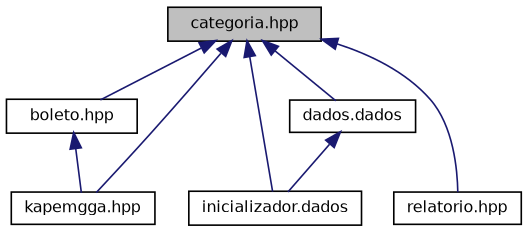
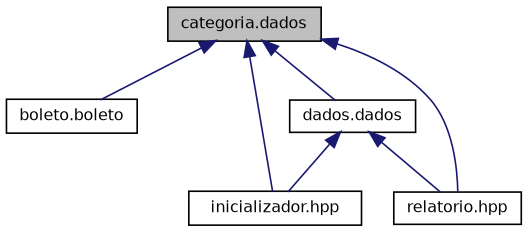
node "categoria.hpp": label "categoria.hpp" -> "categoria.dados"
node "boleto.hpp": label "boleto.hpp" -> "boleto.boleto"
edge "relatorio.hpp" -> "dados.dados": added
node "kapemgga.hpp": removed
node "inicializador.dados": label "inicializador.dados" -> "inicializador.hpp"
